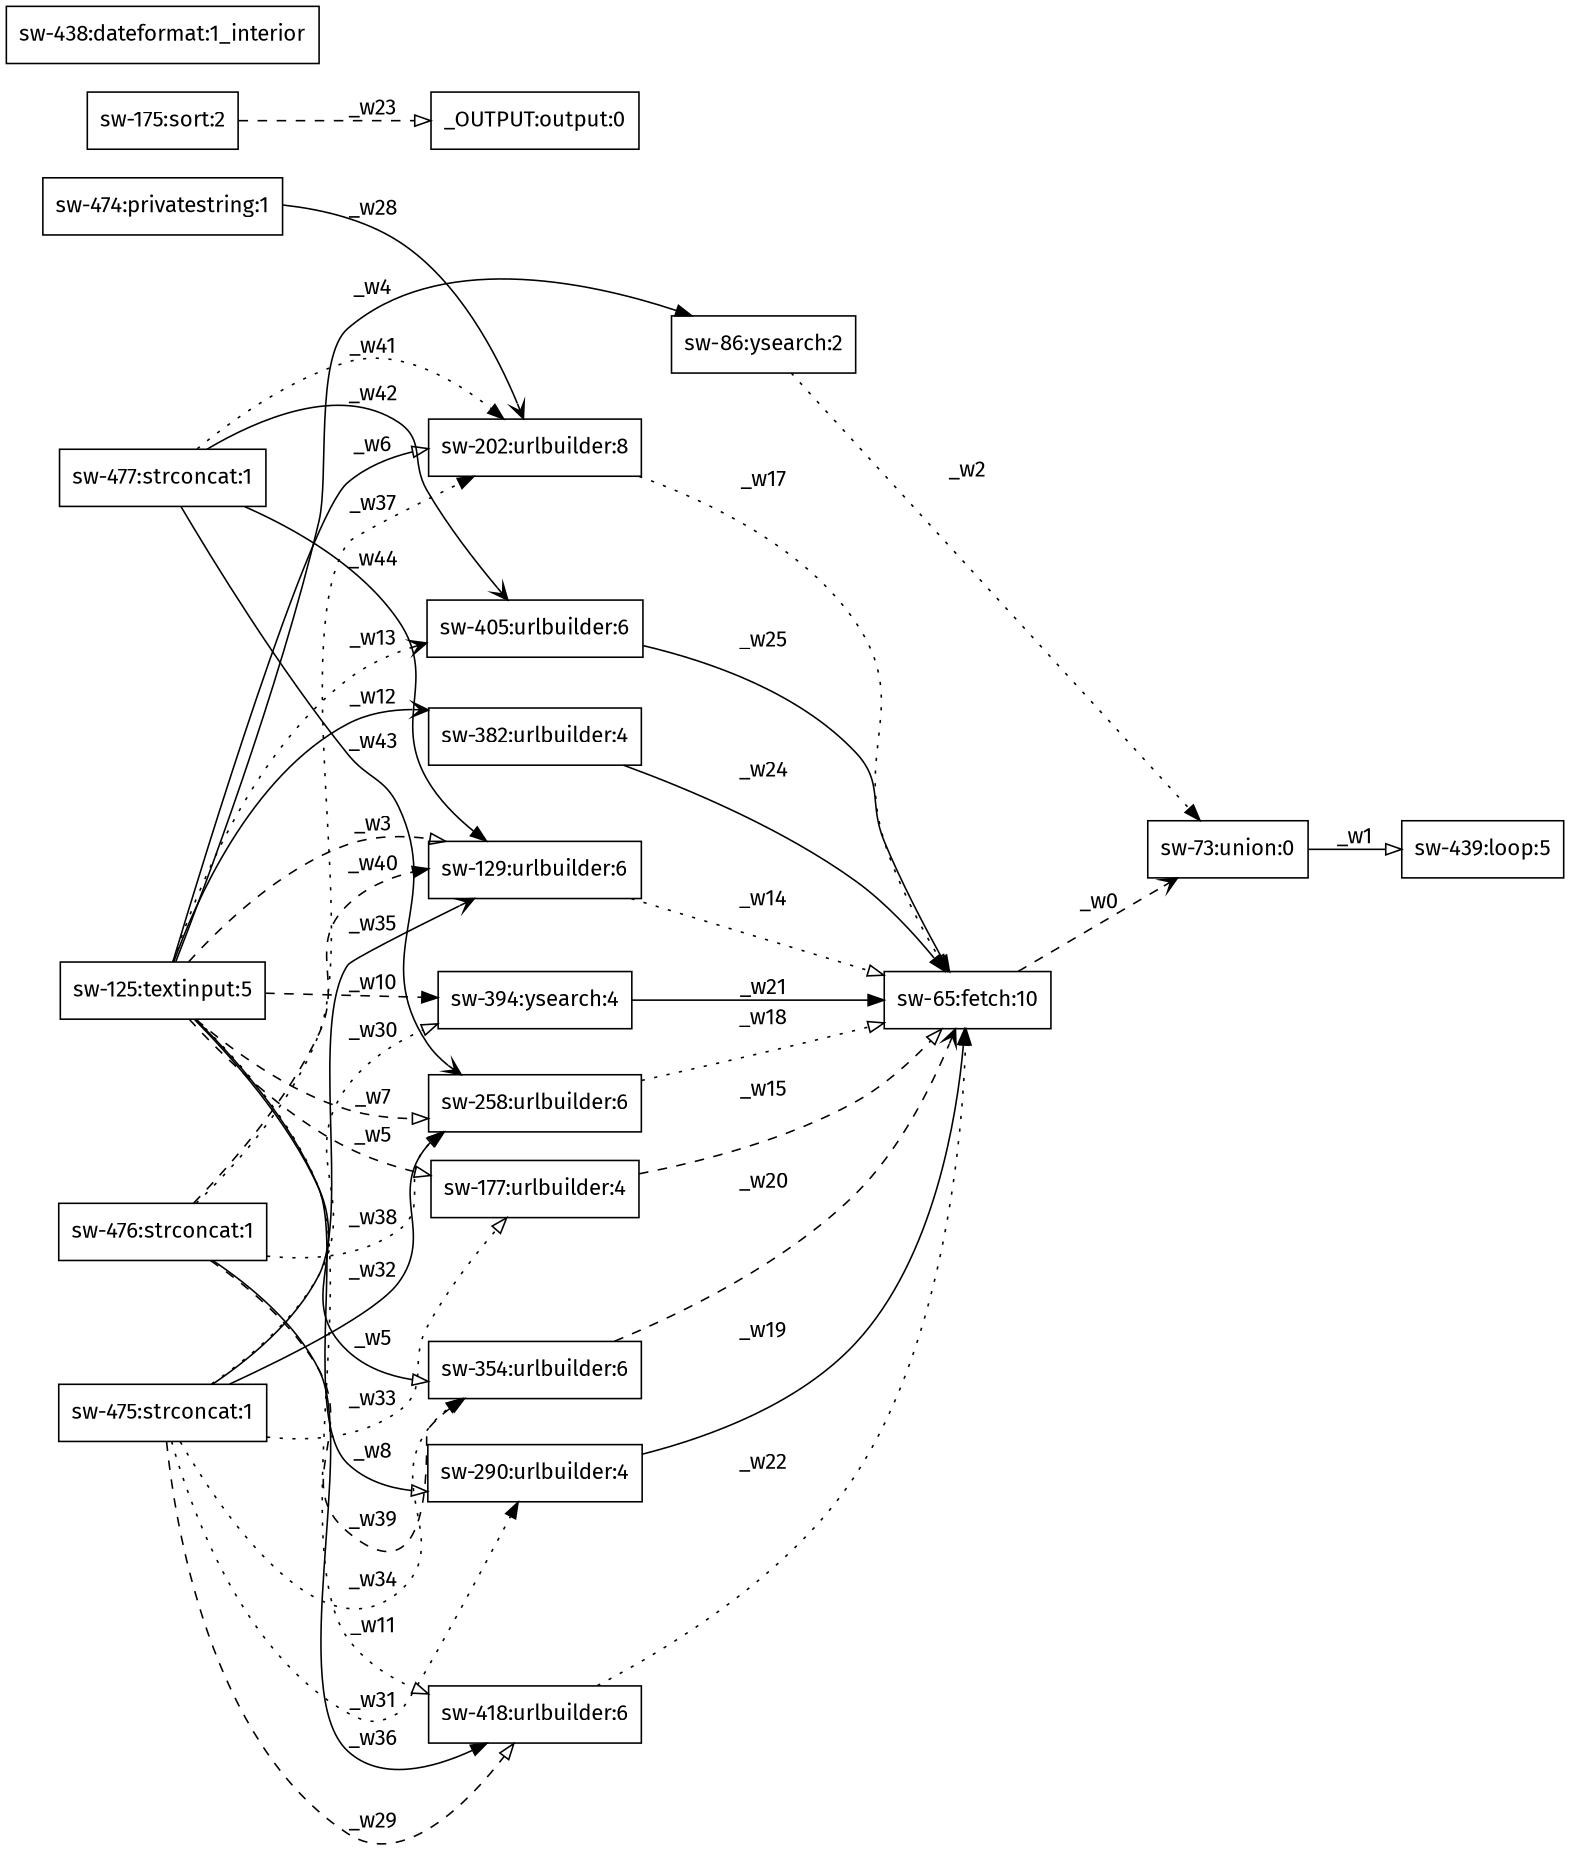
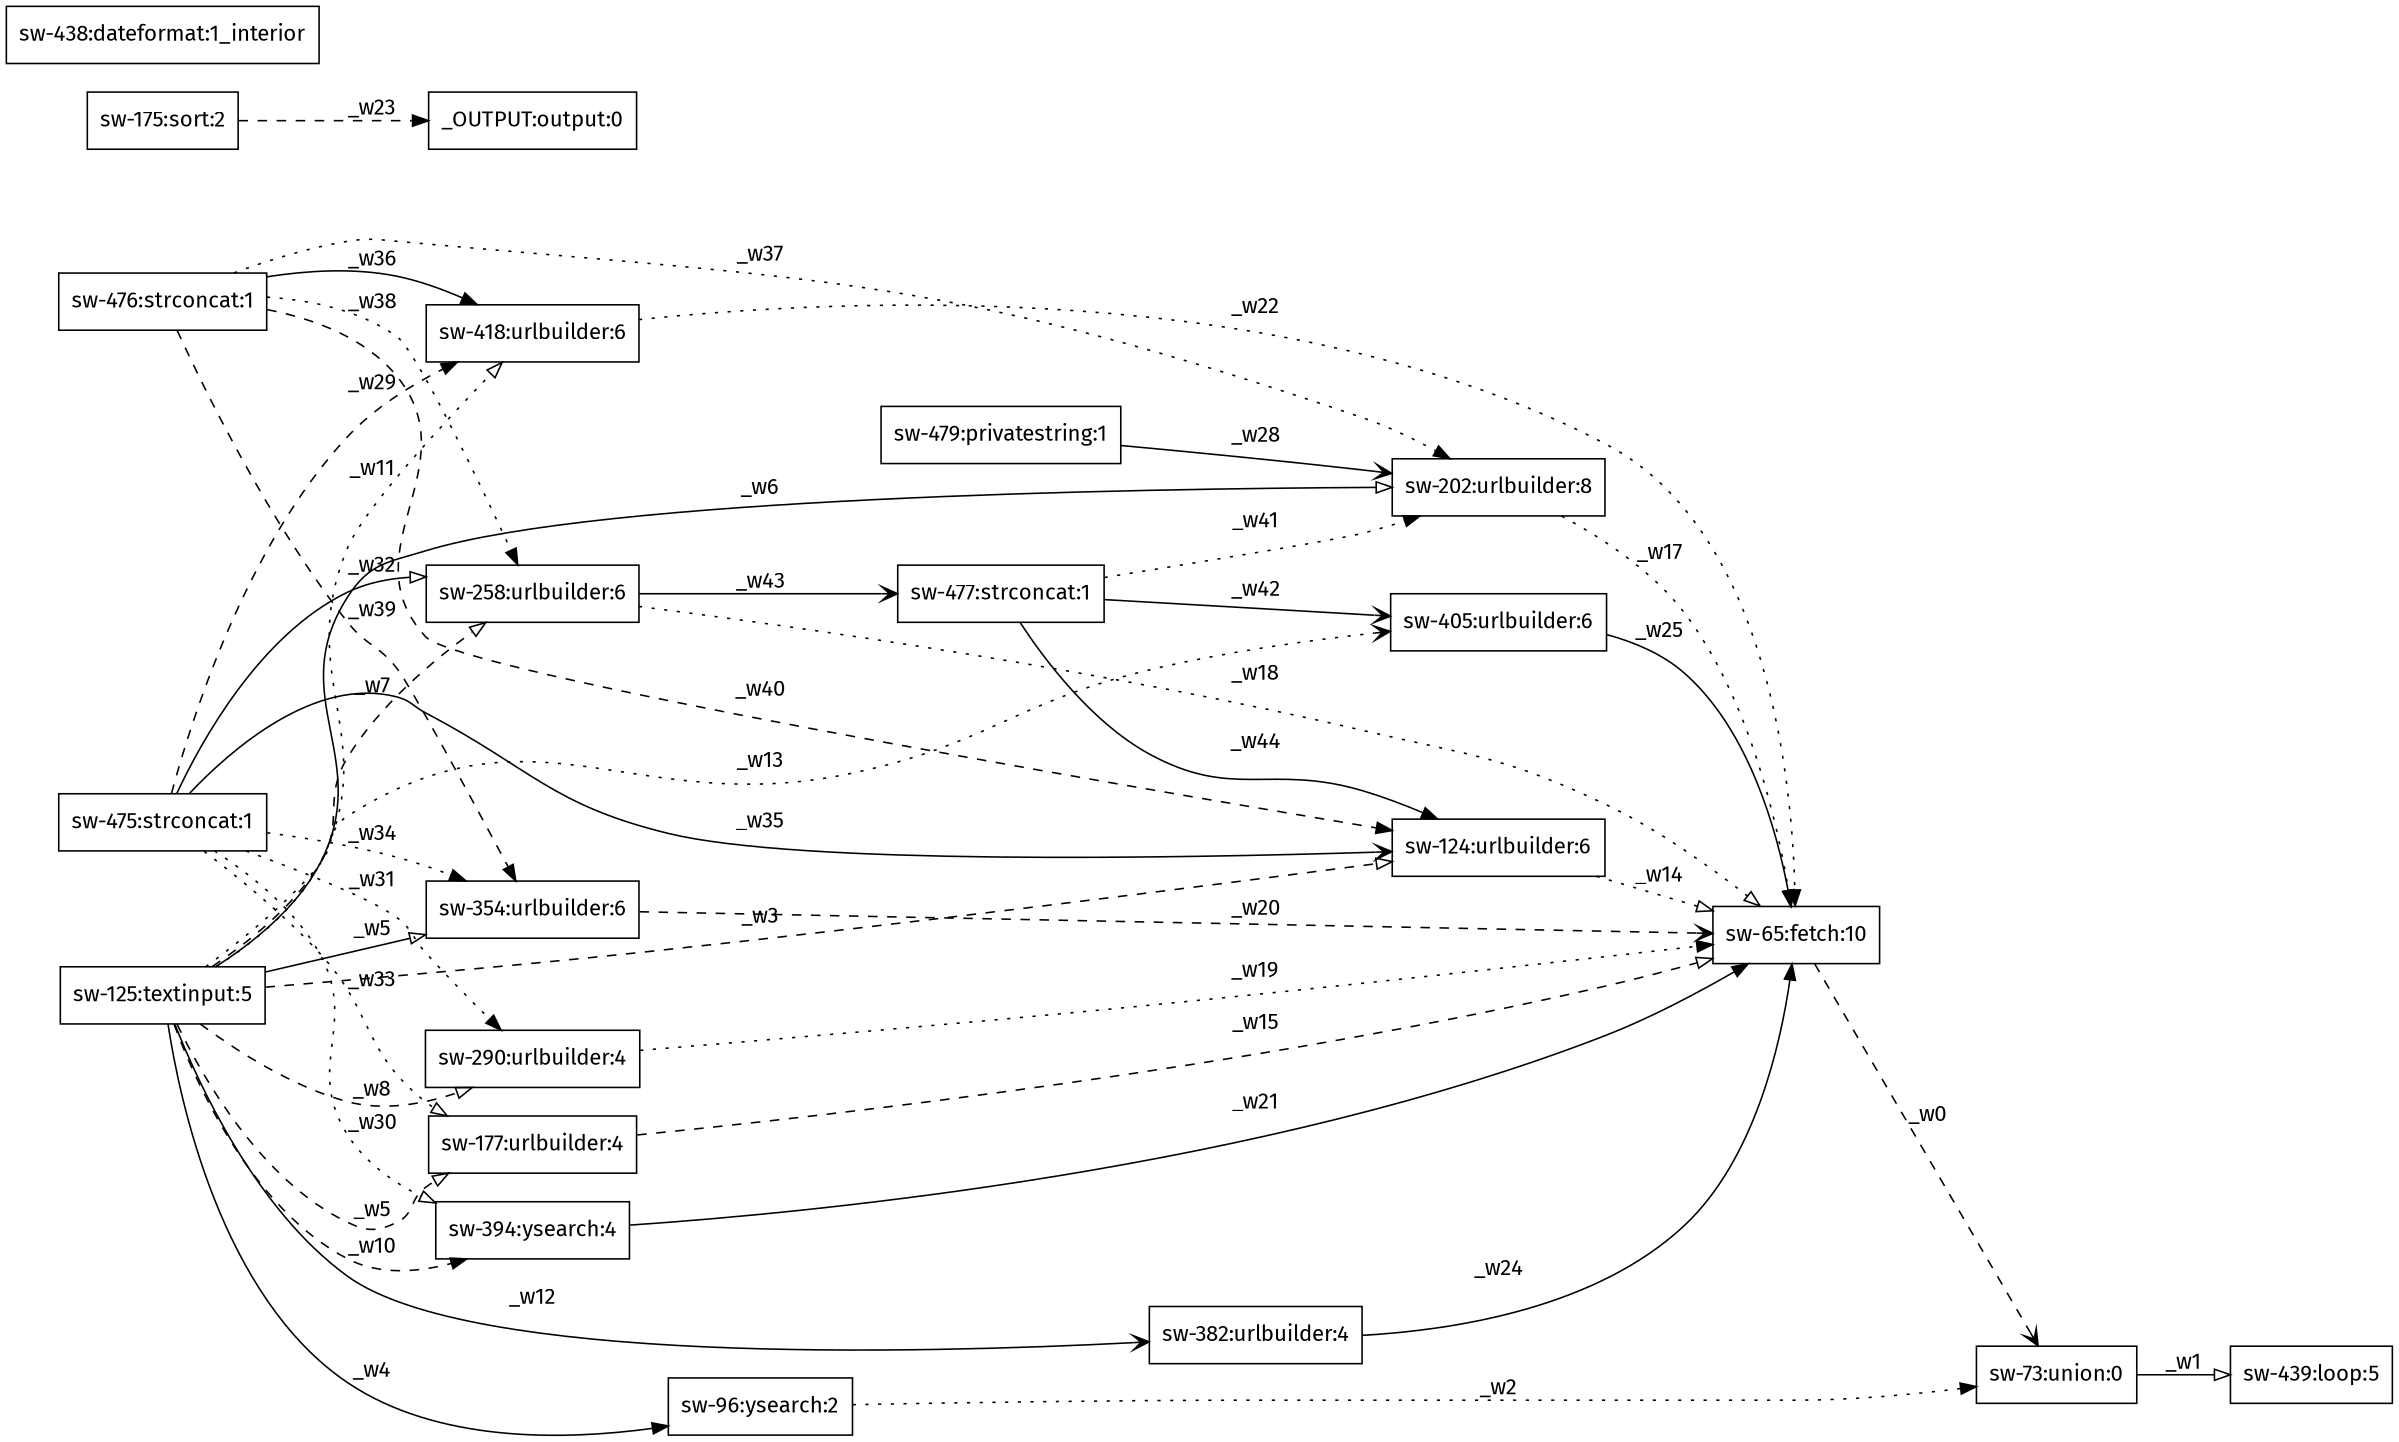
edge "sw-175:sort:2" -> "_OUTPUT:output:0": arrowhead onormal -> normal
node "sw-474:privatestring:1": label "sw-474:privatestring:1" -> "sw-479:privatestring:1"
node "sw-86:ysearch:2": label "sw-86:ysearch:2" -> "sw-96:ysearch:2"
edge "sw-477:strconcat:1" -> "sw-258:urlbuilder:6": reversed
node "sw-129:urlbuilder:6": label "sw-129:urlbuilder:6" -> "sw-124:urlbuilder:6"
edge "sw-125:textinput:5" -> "sw-290:urlbuilder:4": style solid -> dashed
edge "sw-290:urlbuilder:4" -> "sw-65:fetch:10": style solid -> dotted
edge "sw-475:strconcat:1" -> "sw-418:urlbuilder:6": arrowhead onormal -> normal
